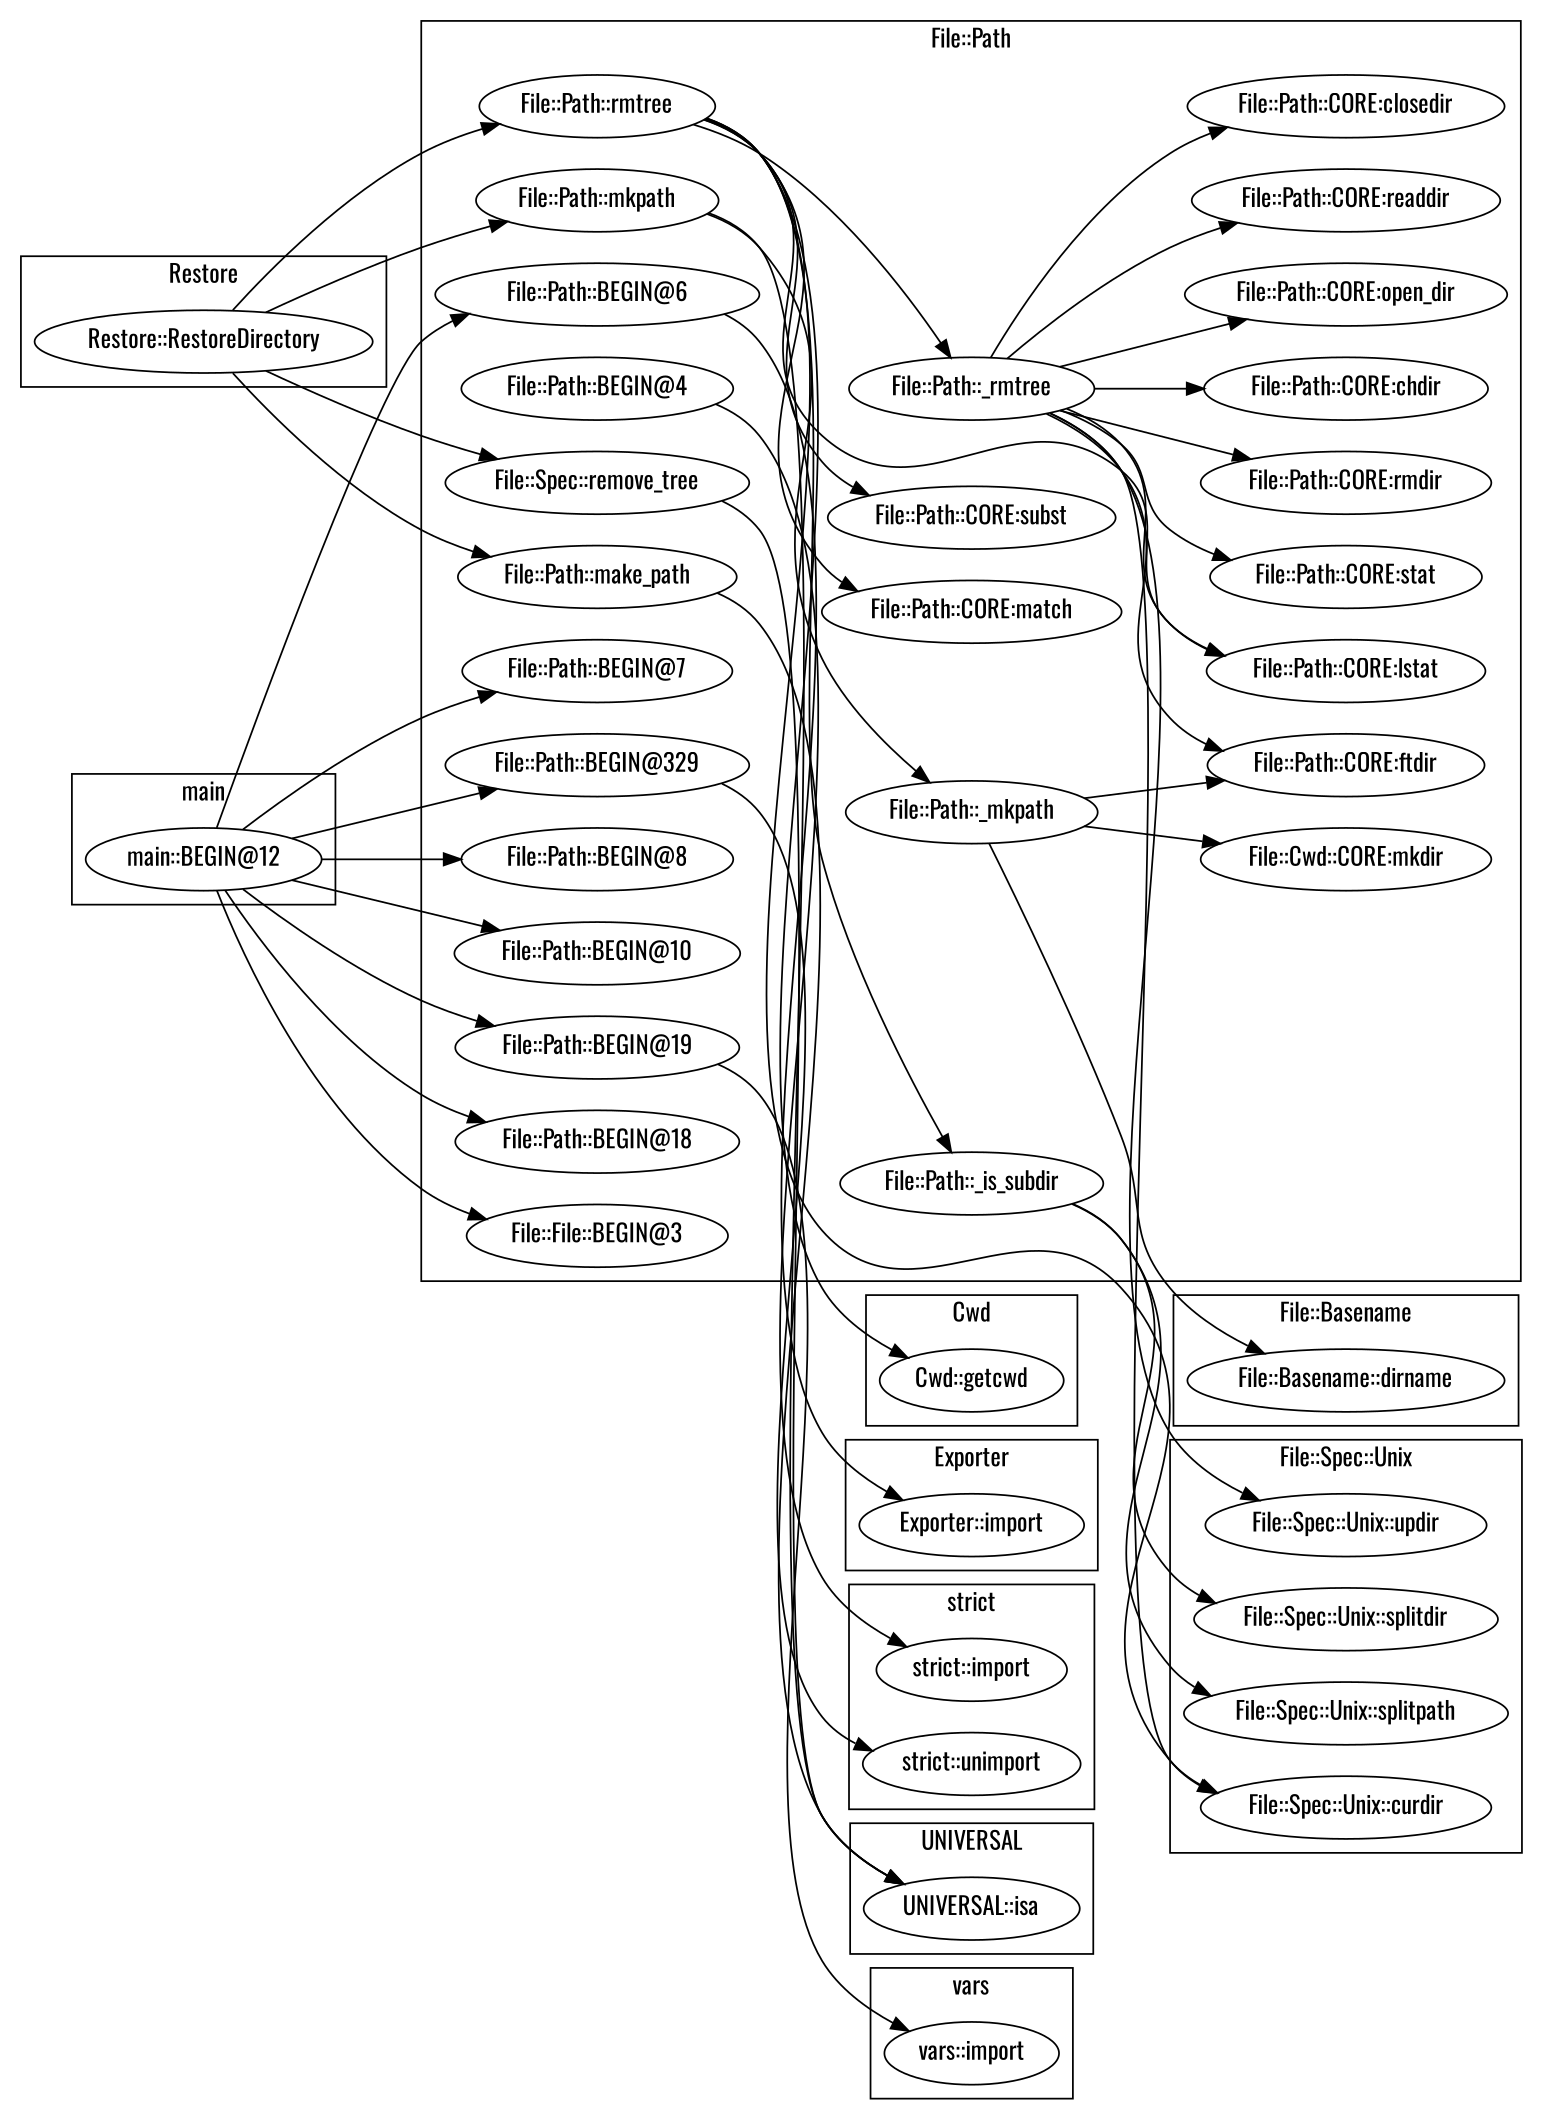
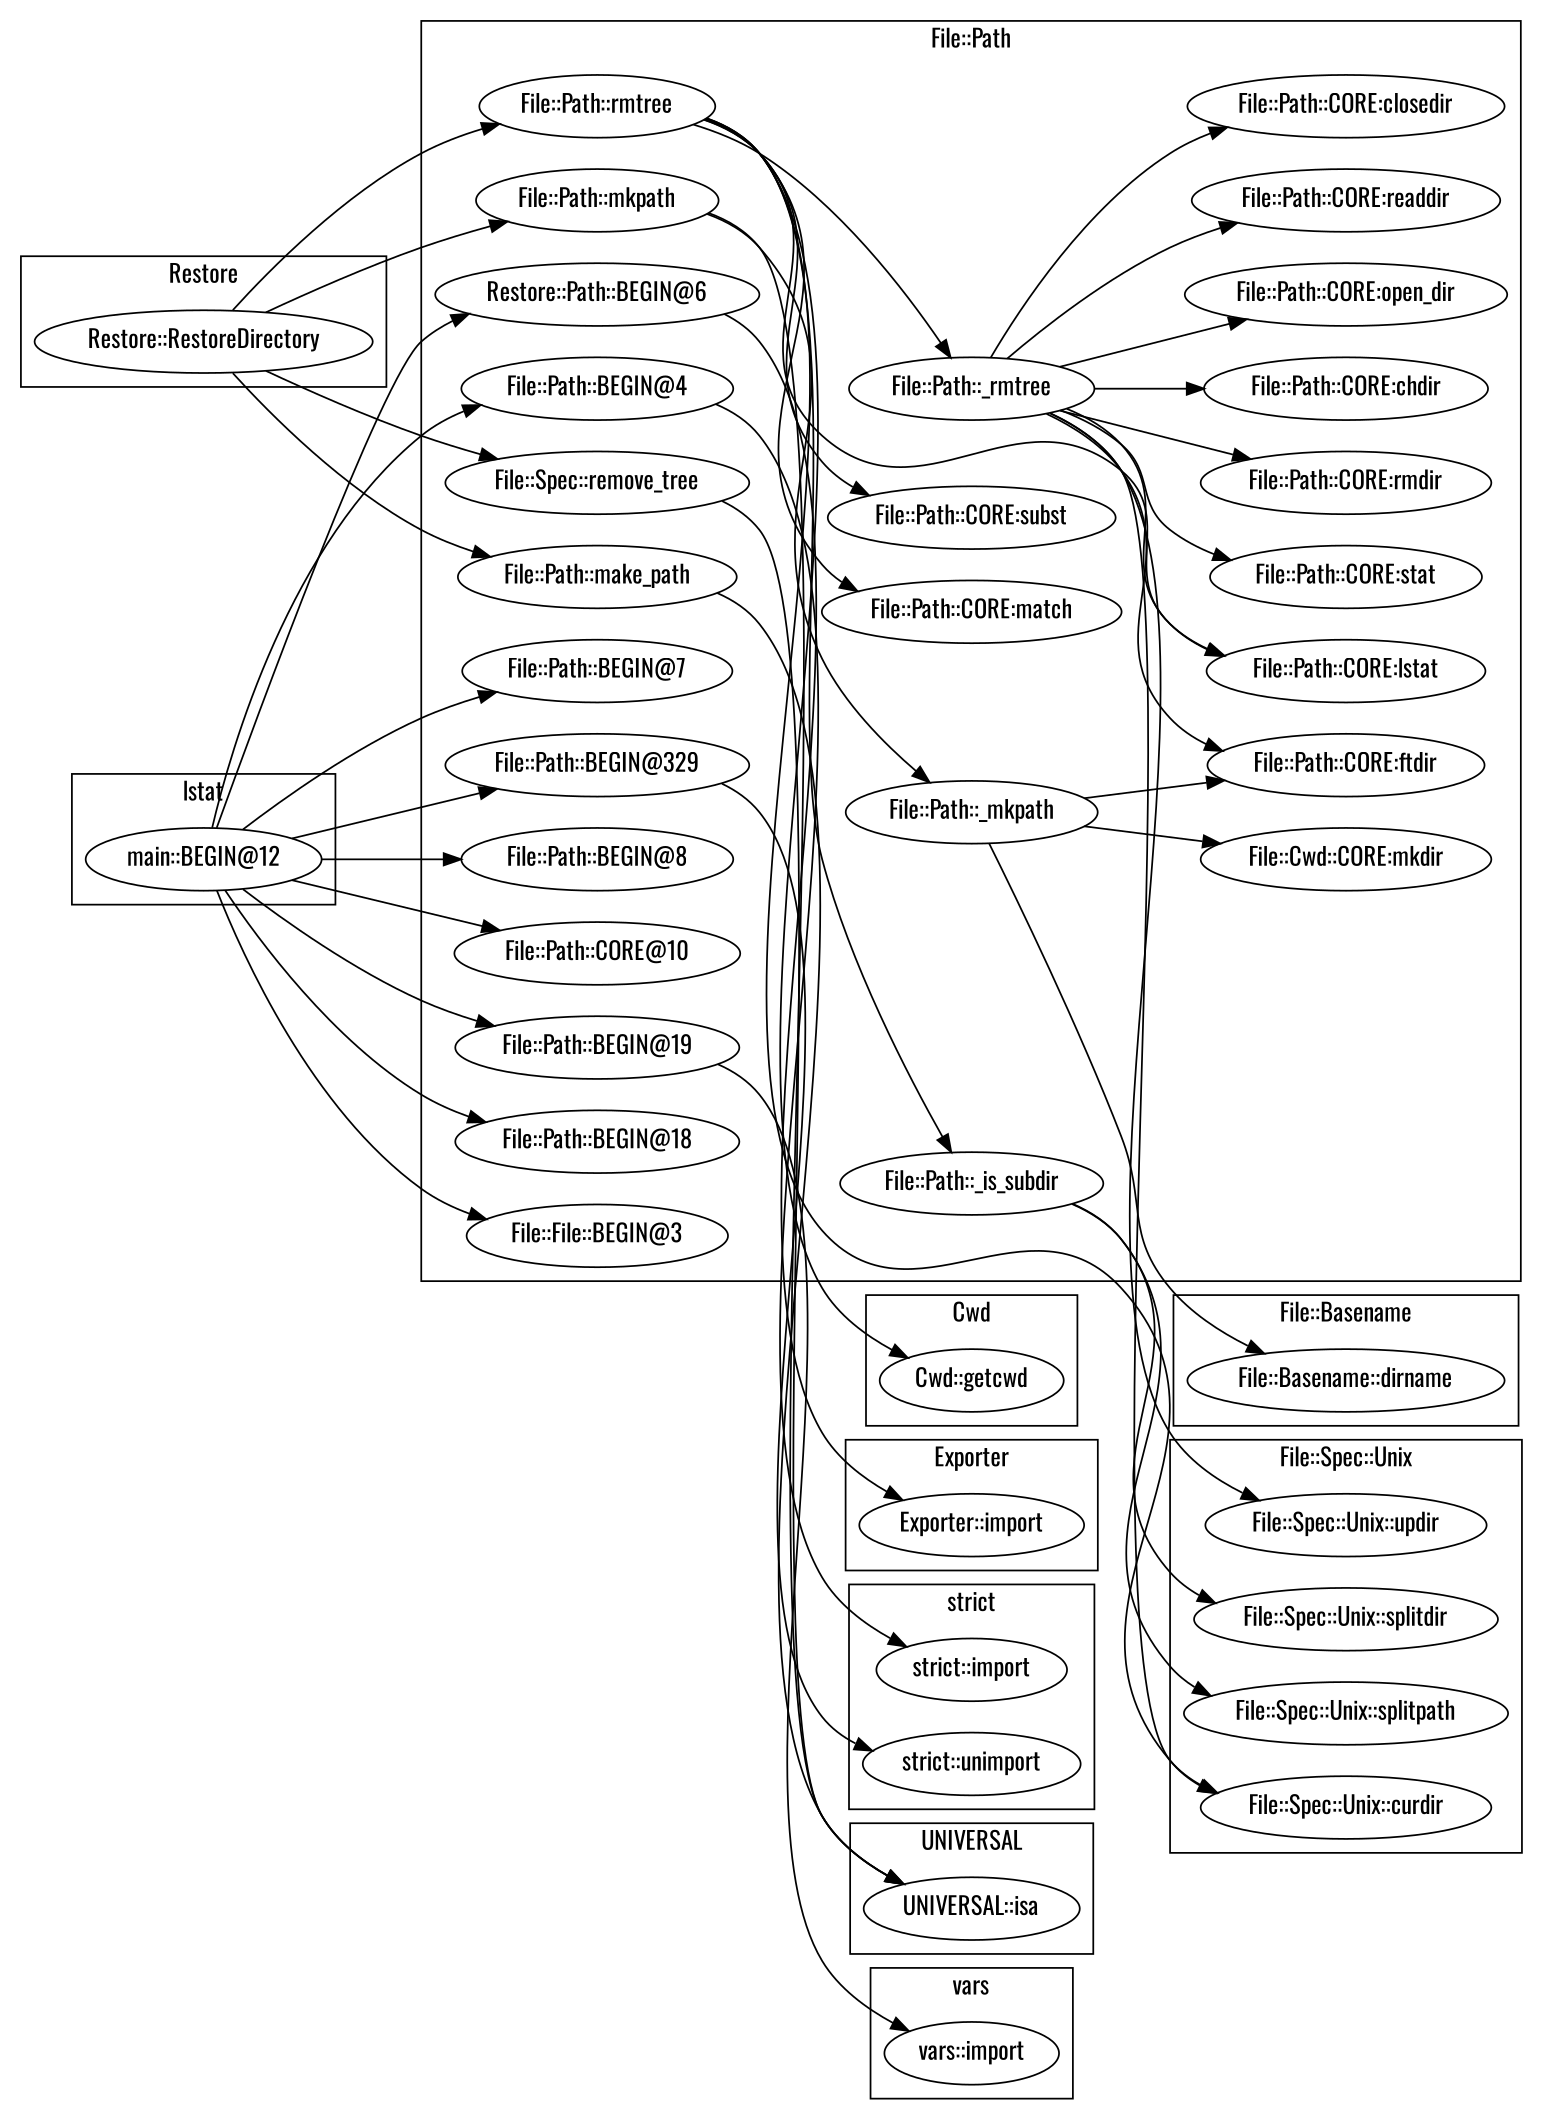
node "File::Path::BEGIN@6": label "File::Path::BEGIN@6" -> "Restore::Path::BEGIN@6"
edge "main::BEGIN@12" -> "File::Path::BEGIN@4": added
cluster "main": label "main" -> "lstat"
node "File::Path::BEGIN@10": label "File::Path::BEGIN@10" -> "File::Path::CORE@10"
